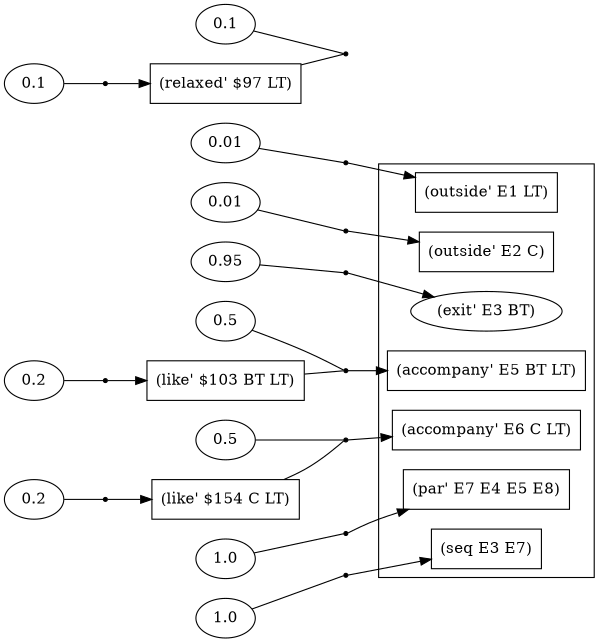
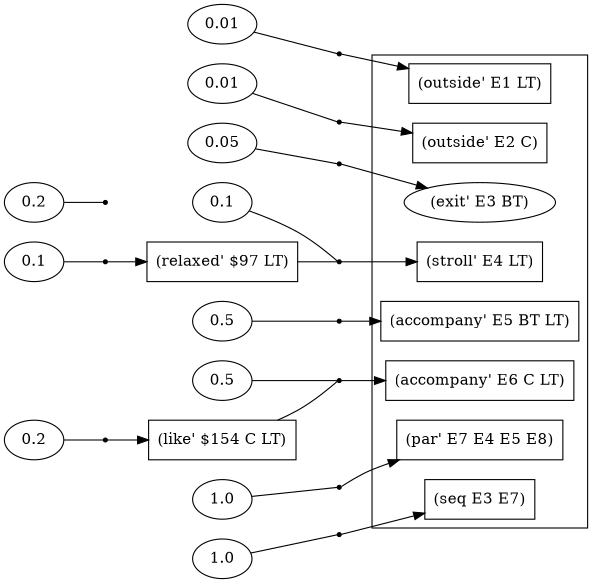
node "0.95": label "0.95" -> "0.05"
node "(stroll' E4 LT)": added
node "(like' $103 BT LT)": removed
